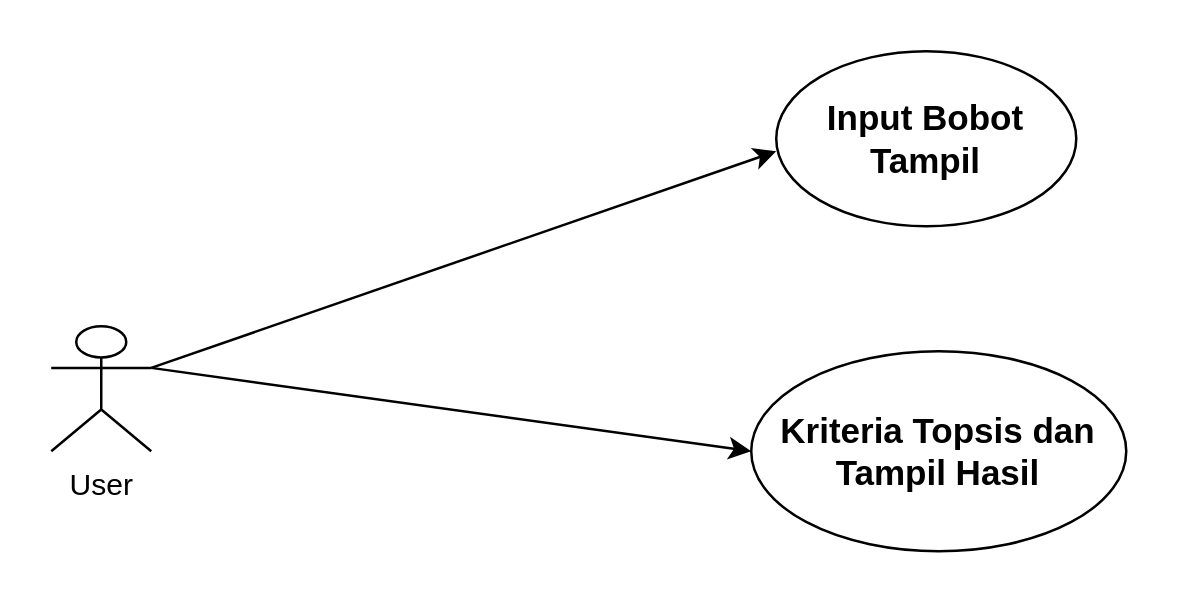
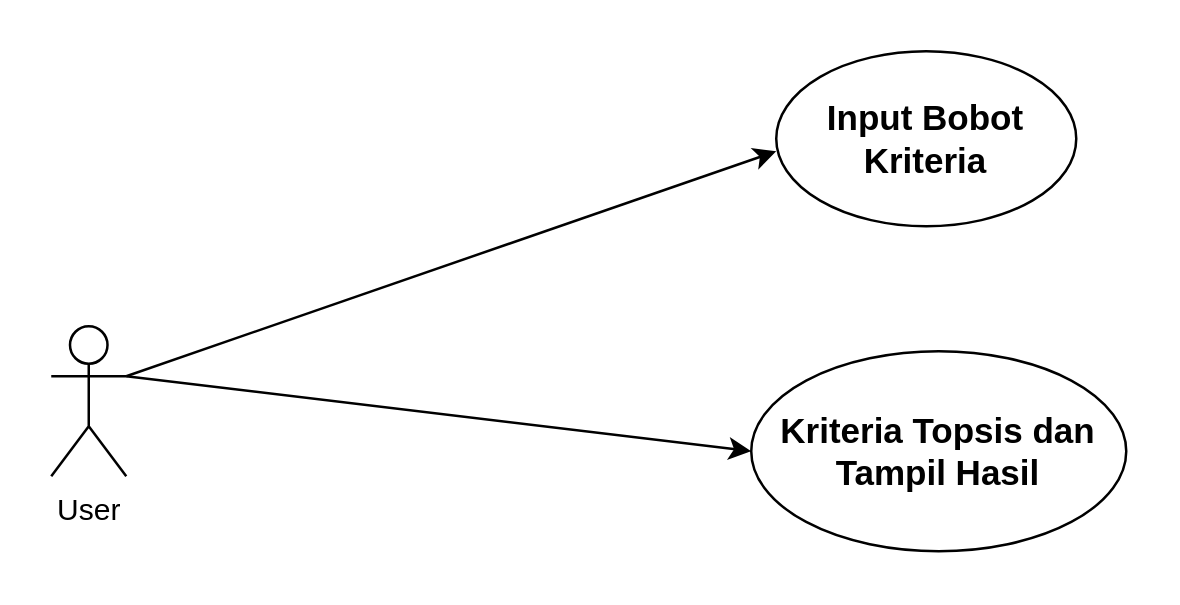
node "Input Bobot Tampil": label "Input Bobot Tampil" -> "Input Bobot Kriteria"
node "User": size 100x125 -> 75x150
